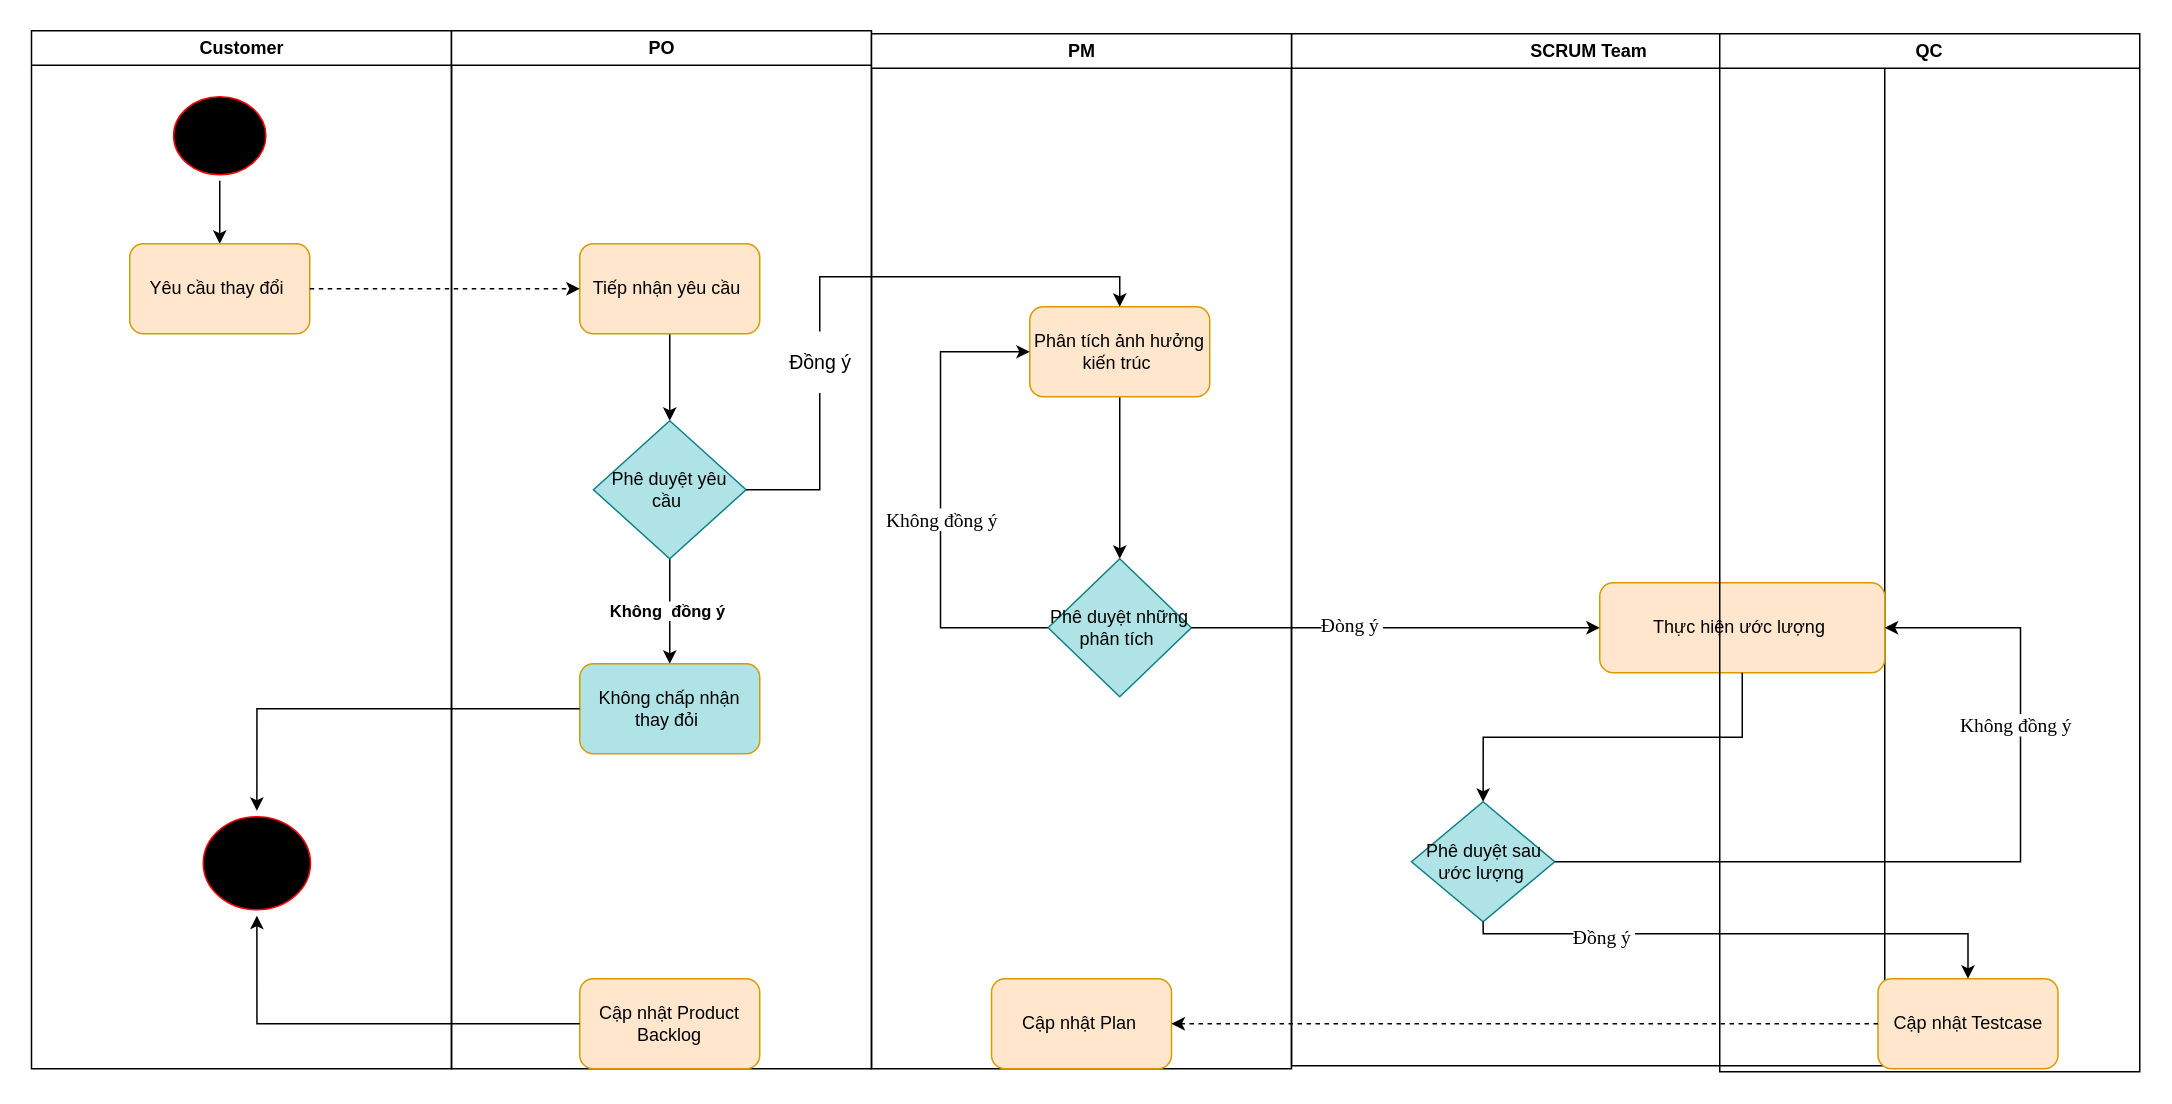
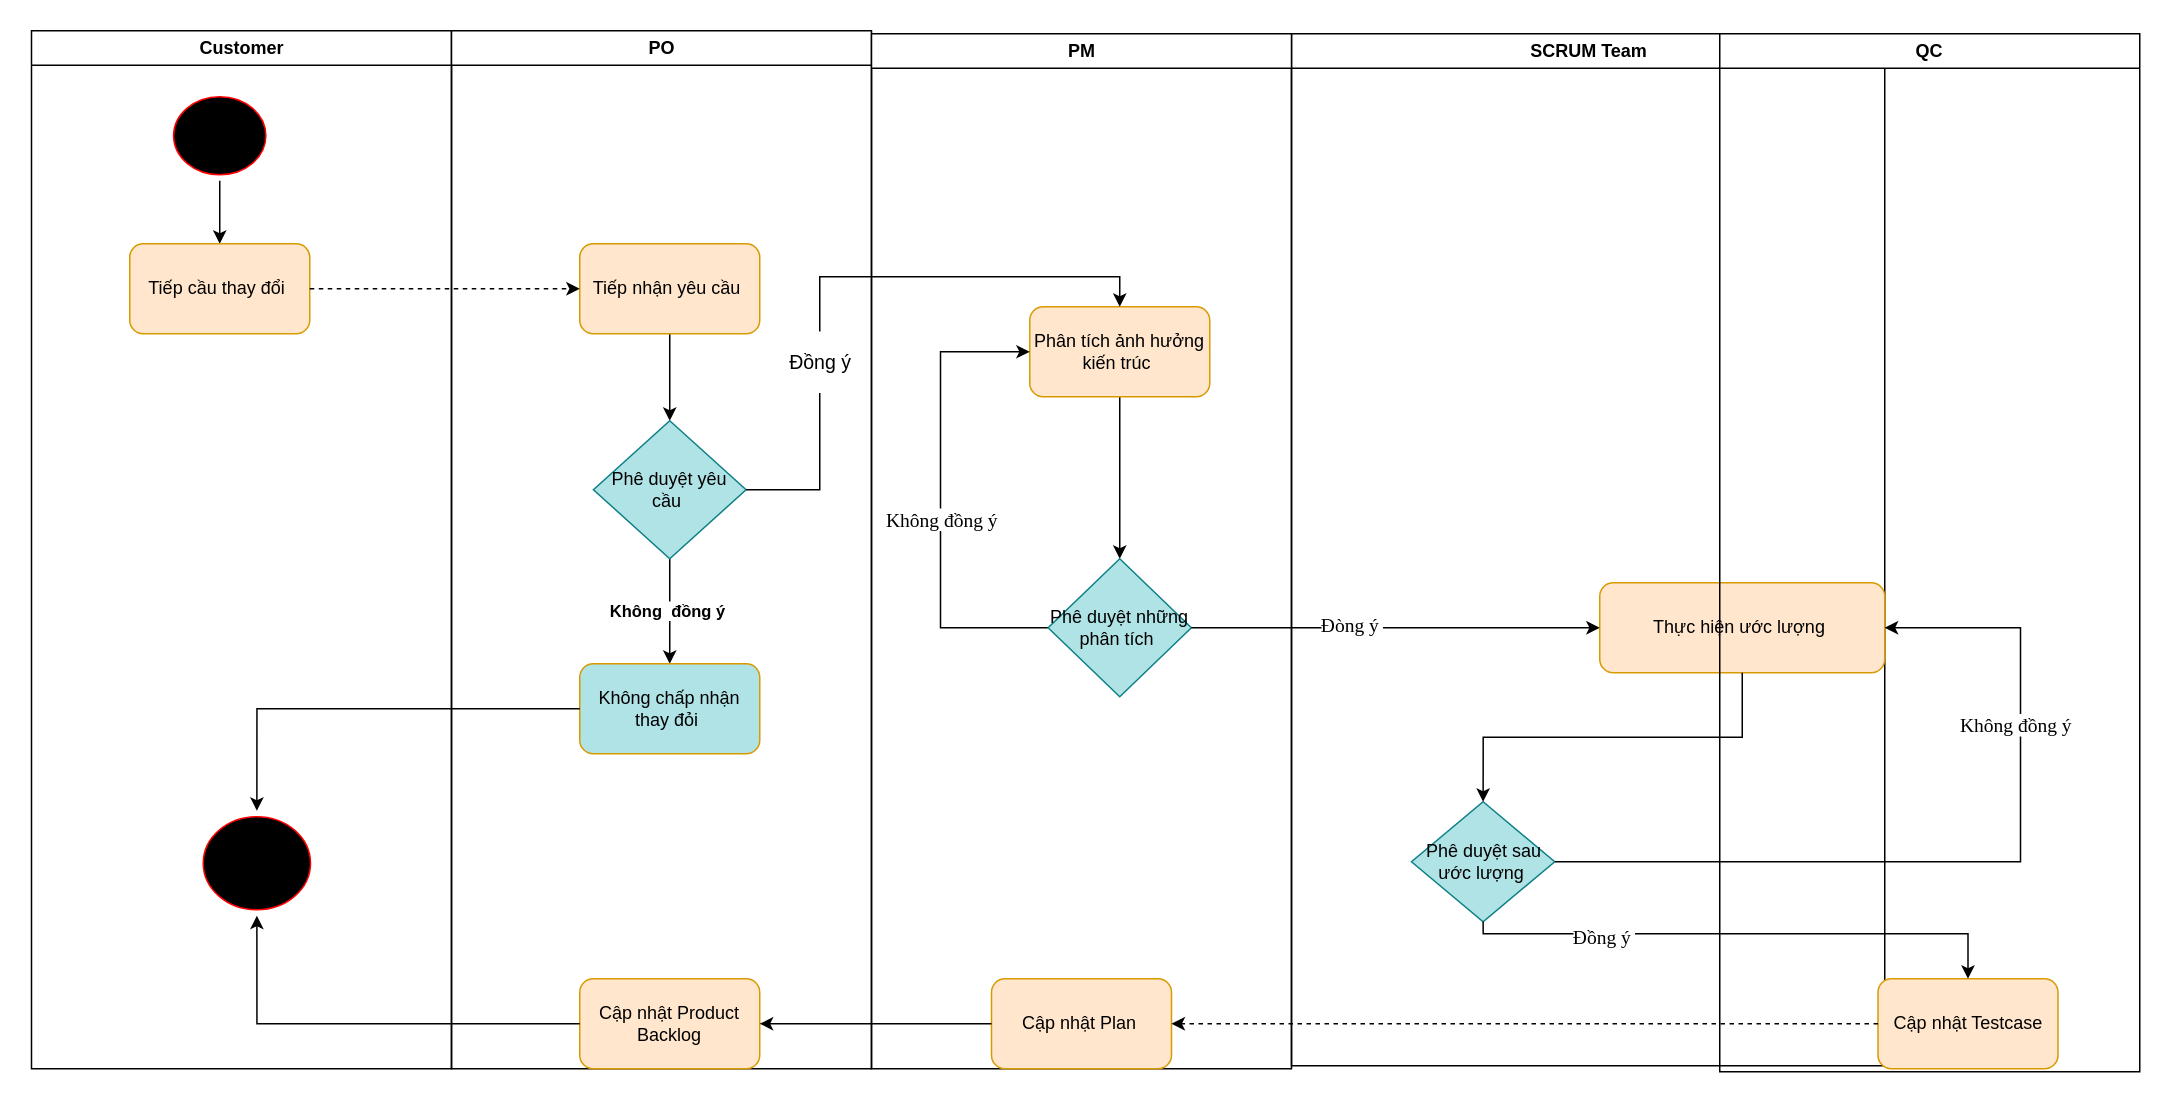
node "Yêu cầu thay đổi": label "Yêu cầu thay đổi" -> "Tiếp cầu thay đổi"
edge "Cập nhật Plan" -> "Cập nhật Product Backlog": added
